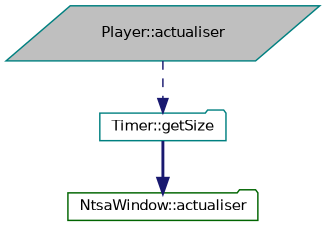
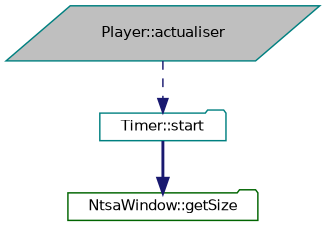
node "Timer::getSize": label "Timer::getSize" -> "Timer::start"
node "NtsaWindow::actualiser": label "NtsaWindow::actualiser" -> "NtsaWindow::getSize"
